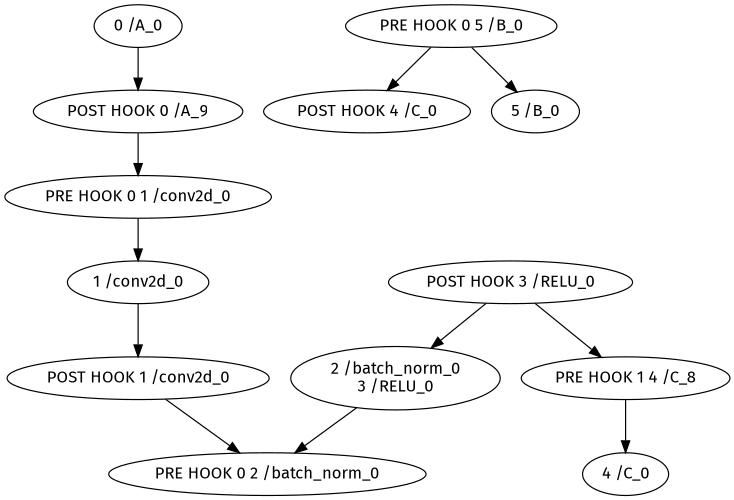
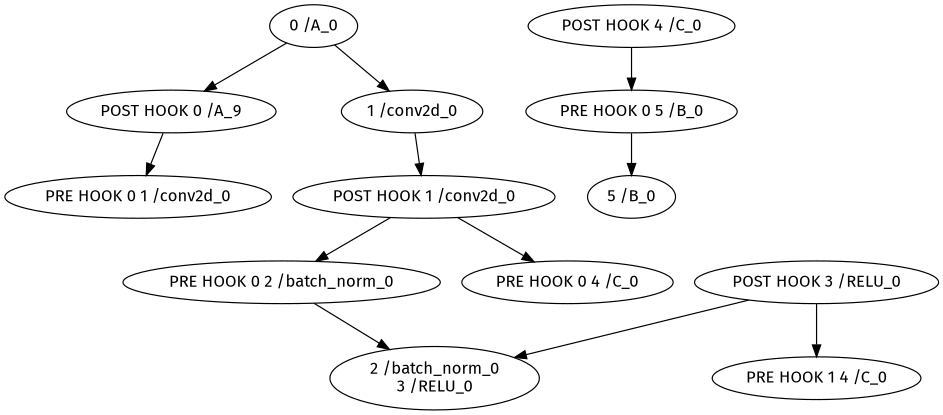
edge "PRE HOOK 0 5 /B_0" -> "POST HOOK 4 /C_0": reversed
edge "PRE HOOK 0 1 /conv2d_0" -> "1 /conv2d_0": now "0 /A_0" -> "1 /conv2d_0"
node "PRE HOOK 0 4 /C_0": added
node "PRE HOOK 1 4 /C_8": label "PRE HOOK 1 4 /C_8" -> "PRE HOOK 1 4 /C_0"
edge "2 /batch_norm_0 3 /RELU_0" -> "PRE HOOK 0 2 /batch_norm_0": reversed
node "4 /C_0": removed
